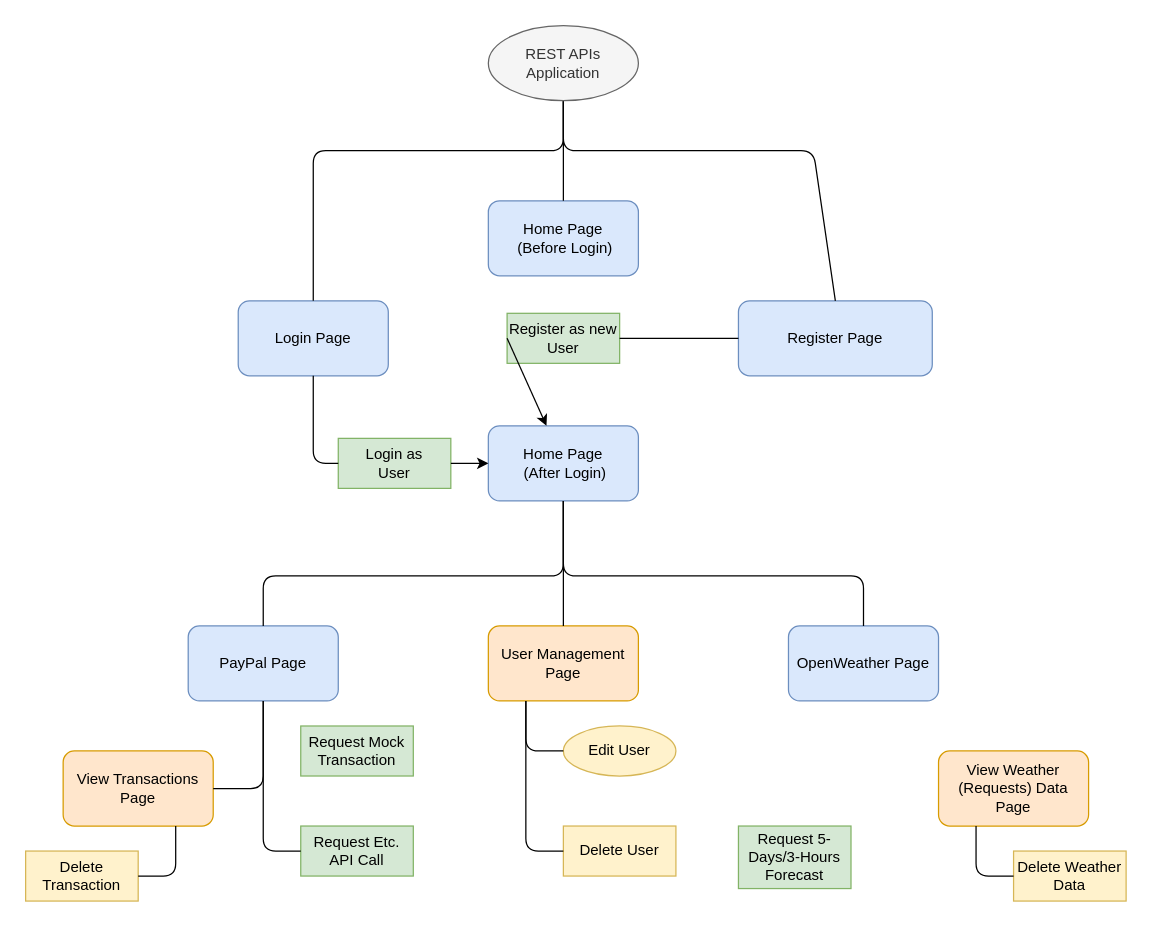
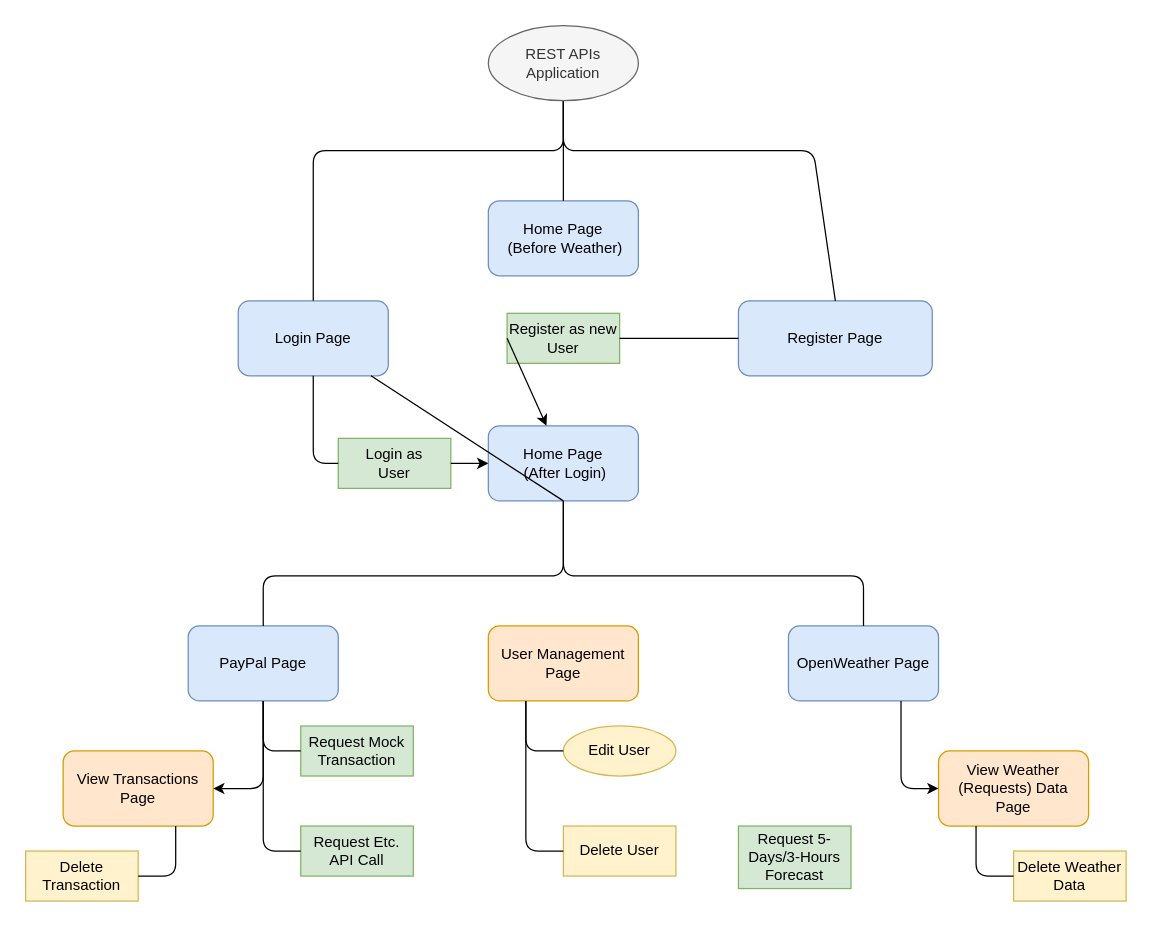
node "Home Page (Before Login)": label "Home Page (Before Login)" -> "Home Page (Before Weather)"
edge "Home Page (After Login)" -- "User Management Page": now "Home Page (After Login)" -- "Login Page"
edge "PayPal Page" -- "Request Mock Transaction": added
edge "OpenWeather Page" -> "View Weather (Requests) Data Page": added
edge "PayPal Page" -- "View Transactions Page": arrowhead none -> classic
